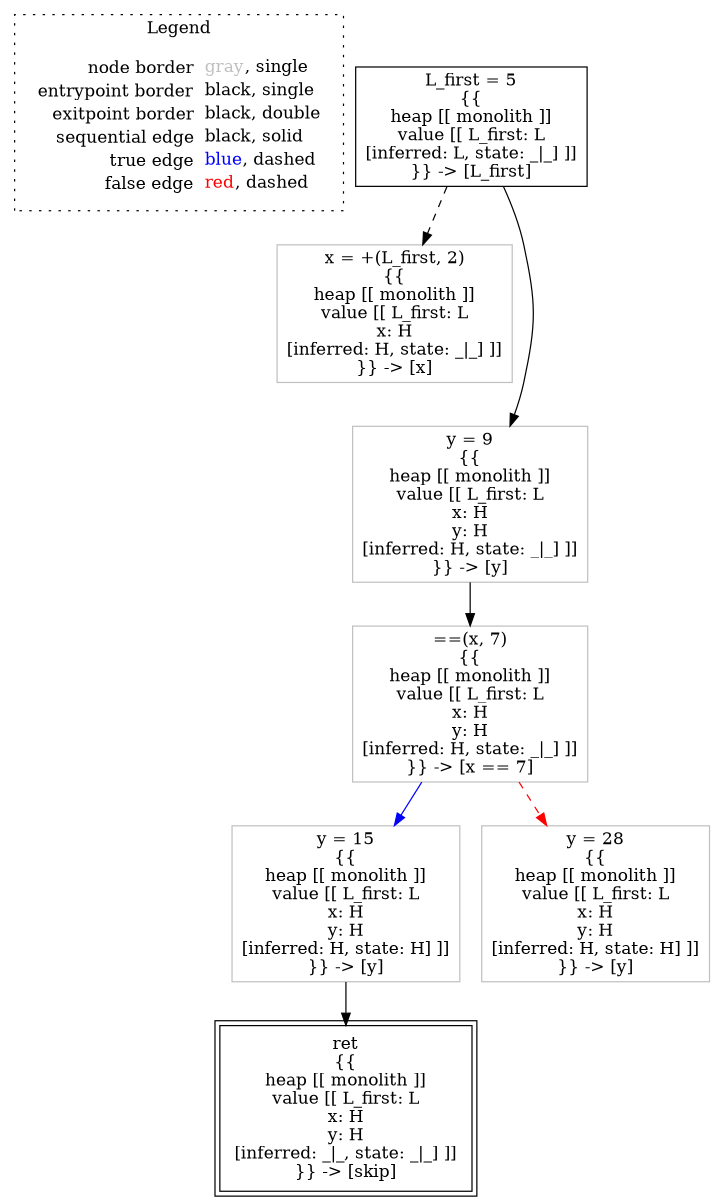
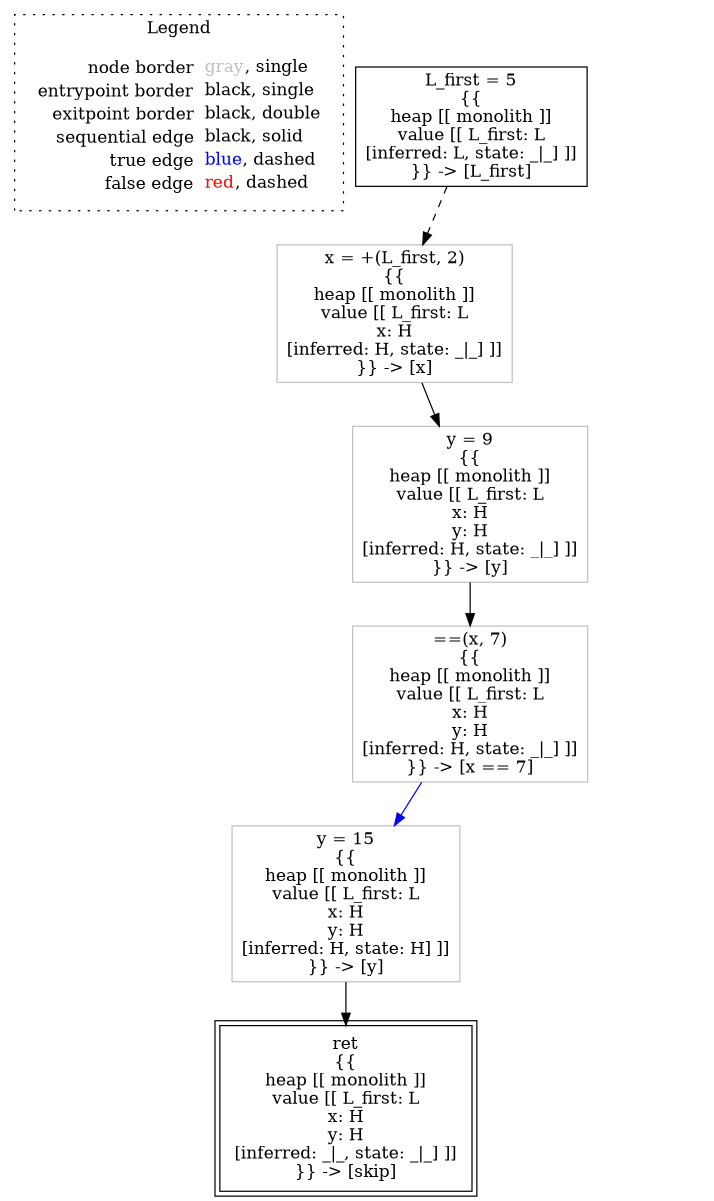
edge "L_first = 5" -> "y = 9": now "x = +(L_first, 2)" -> "y = 9"
node "y = 28": removed
